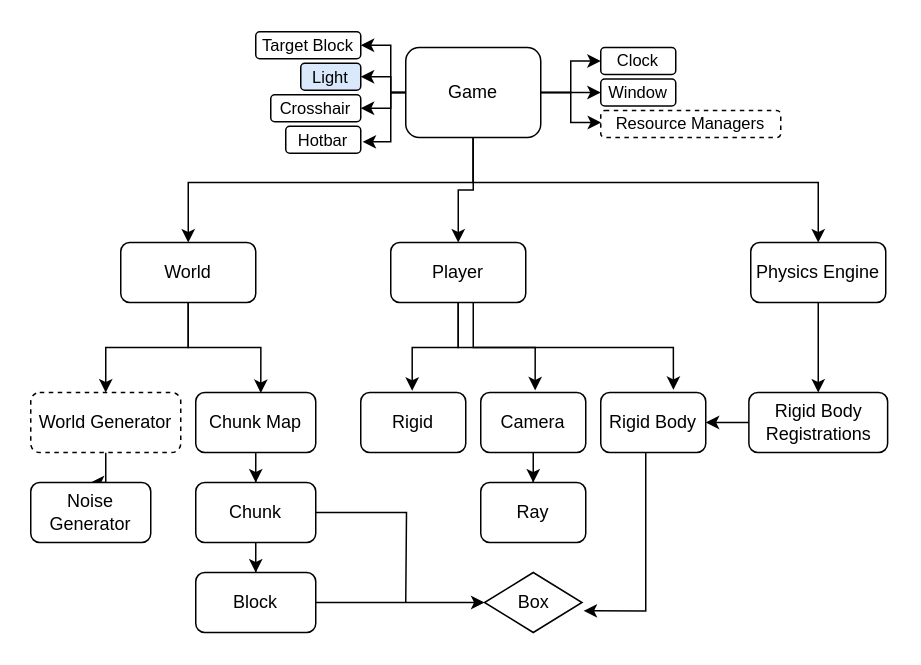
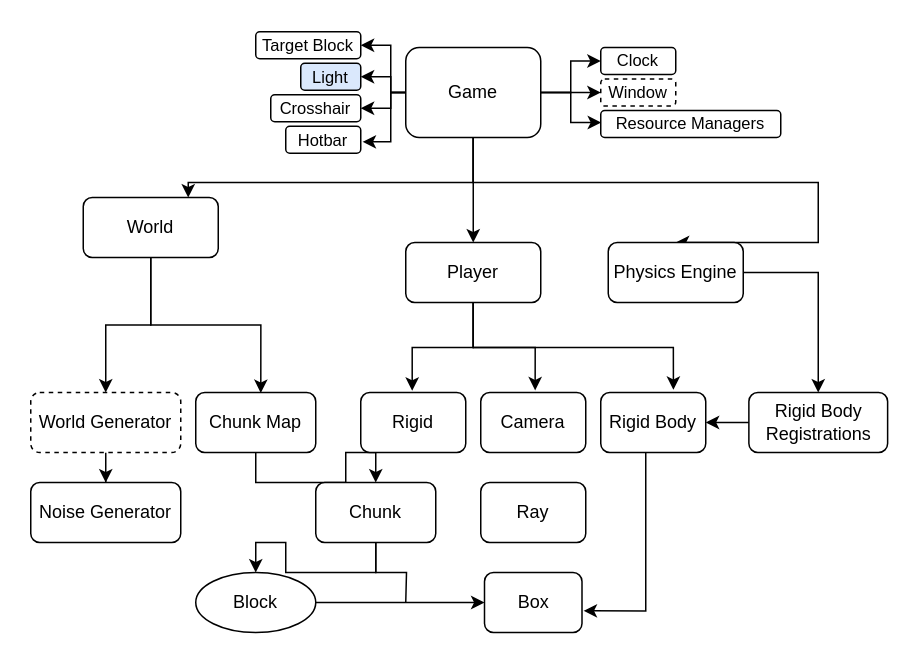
node "Window": style solid -> dashed
node "Resource Managers": style dashed -> solid
node "World": moved (188, 272) -> (151, 227)
node "Player": moved (458, 272) -> (473, 272)
node "Physics Engine": moved (818, 272) -> (676, 272)
edge "Camera" -> "Ray": removed
node "Noise Generator": size 120x60 -> 150x60
node "Chunk": moved (256, 512) -> (376, 512)
node "Block": shape rounded rectangle -> ellipse
node "Box": shape diamond -> rounded rectangle
